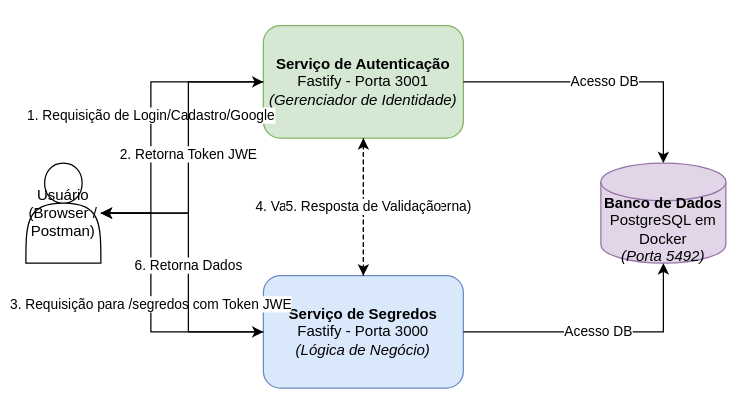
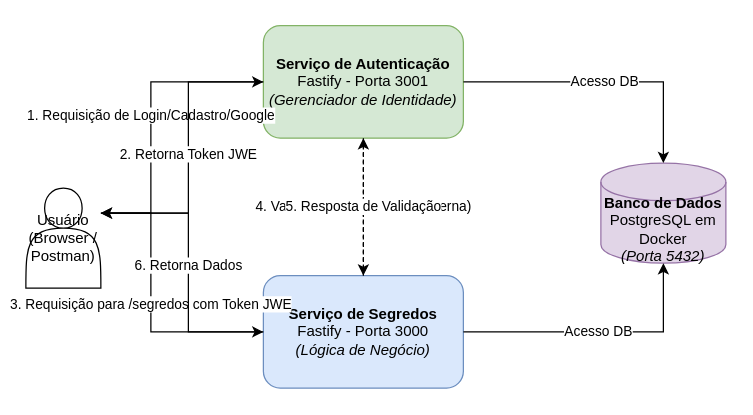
node "Usuário (Browser / Postman)": moved (63, 213) -> (63, 238)
node "Banco de Dados PostgreSQL em Docker (Porta 5492)": label "Banco de Dados PostgreSQL em Docker (Porta 5492)" -> "Banco de Dados PostgreSQL em Docker (Porta 5432)"
